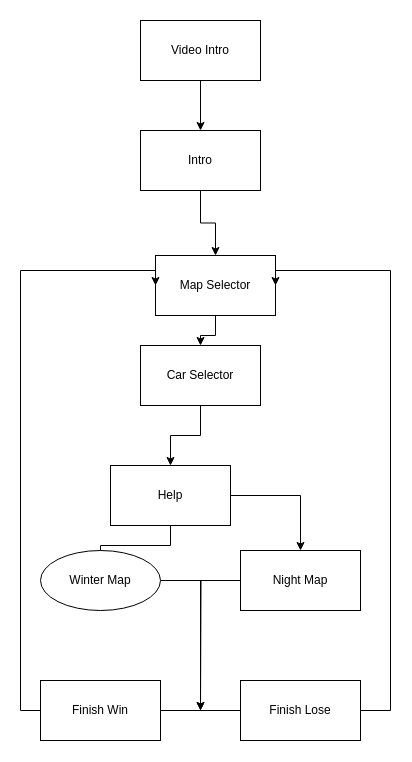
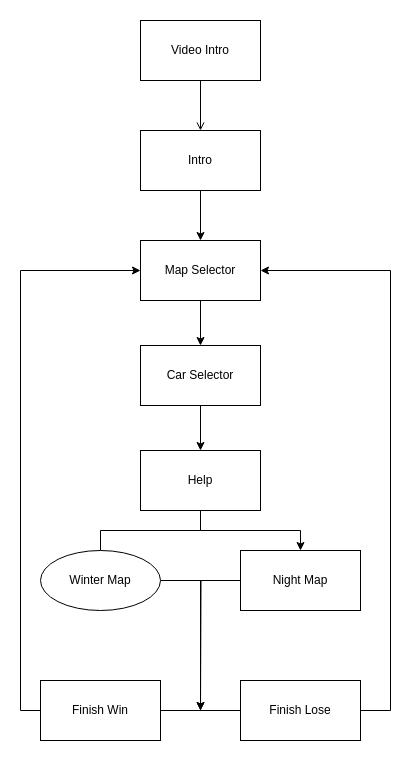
edge "Video Intro" -> "Intro": arrowhead classic -> open
node "Map Selector": moved (216, 286) -> (201, 271)
node "Help": moved (171, 496) -> (201, 481)
